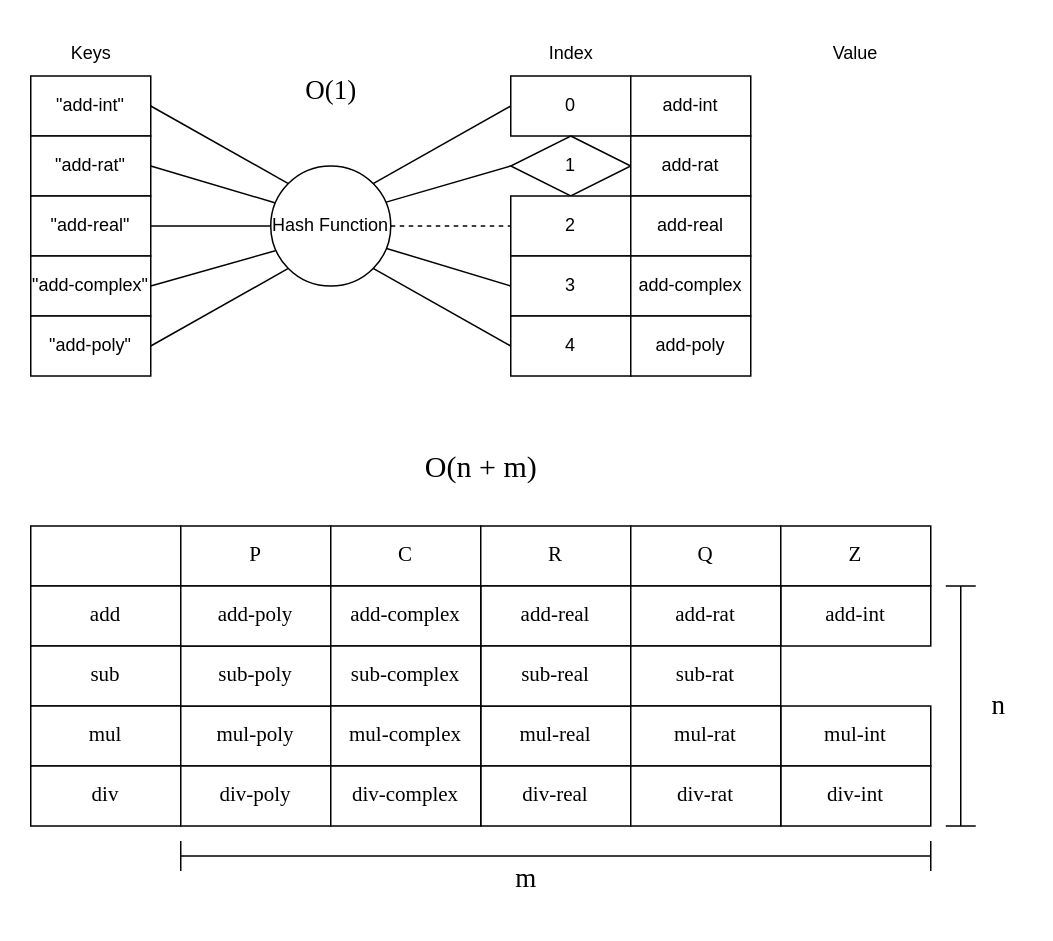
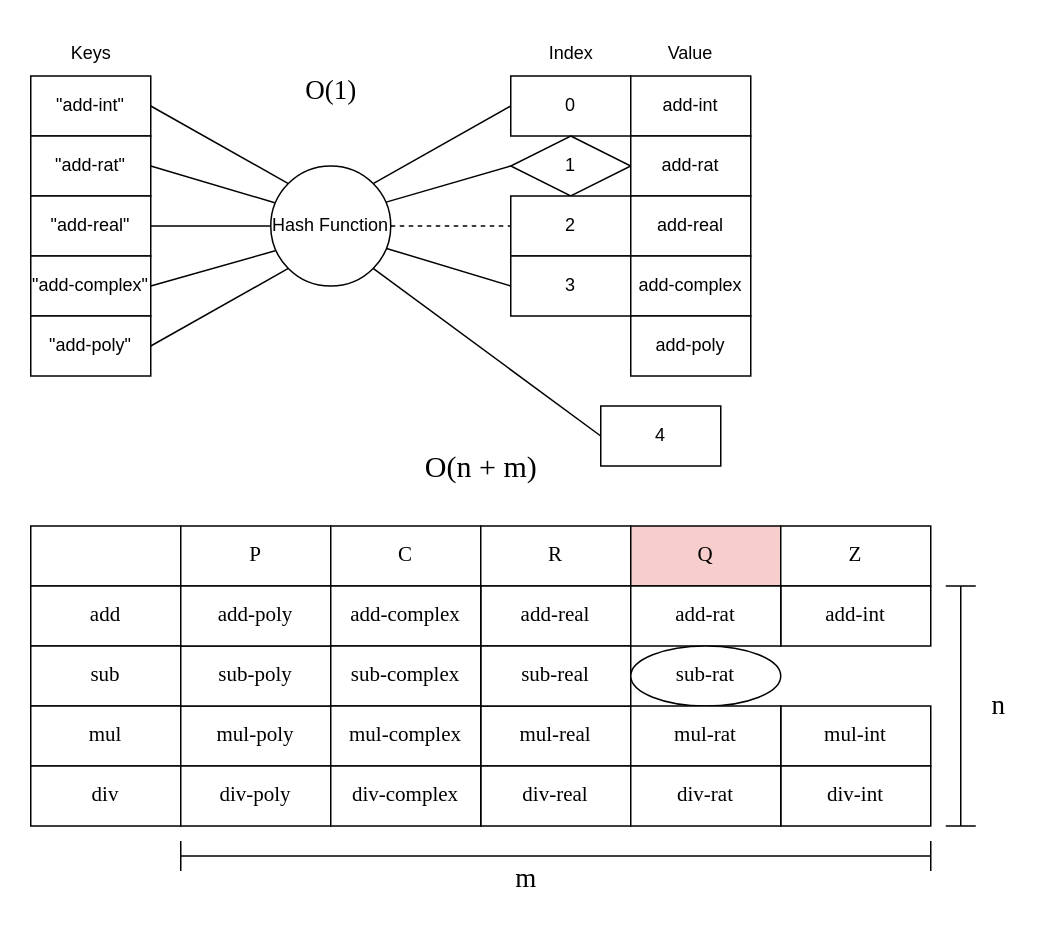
node "Value": moved (856, 53) -> (691, 53)
node "4": moved (571, 346) -> (661, 436)
node "Q": fillcolor #ffffff -> #f8cecc
node "sub-rat": shape rectangle -> ellipse
